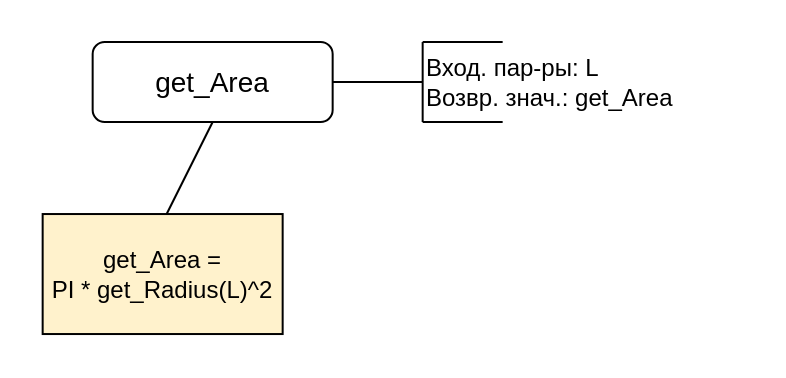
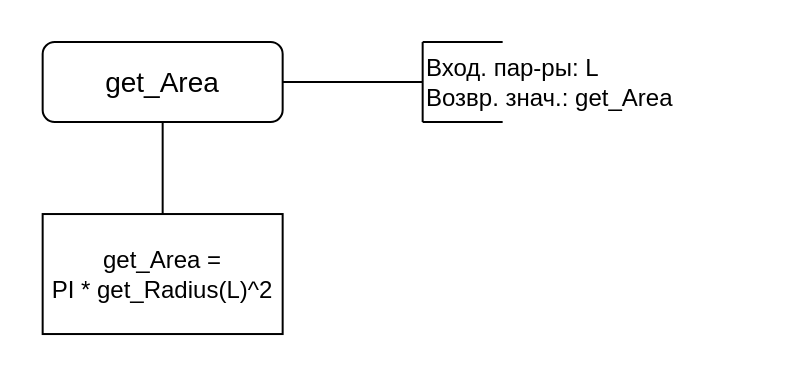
node "get_Area": moved (213, 82) -> (163, 82)
node "get_Area = PI * get_Radius(L)^2": fillcolor #fff2cc -> #ffffff
